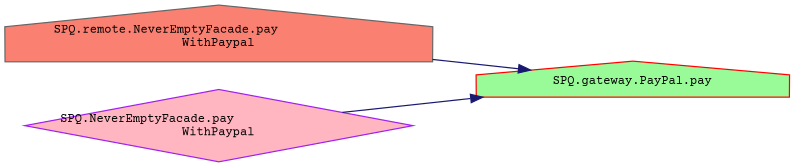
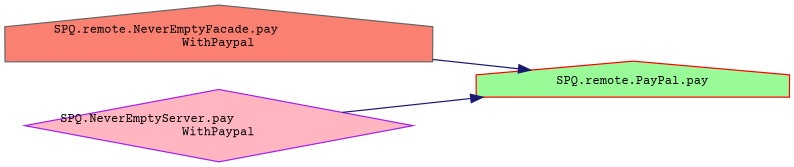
node "SPQ.gateway.PayPal.pay": label "SPQ.gateway.PayPal.pay" -> "SPQ.remote.PayPal.pay"
node "SPQ.NeverEmptyFacade.pay WithPaypal": label "SPQ.NeverEmptyFacade.pay WithPaypal" -> "SPQ.NeverEmptyServer.pay WithPaypal"
